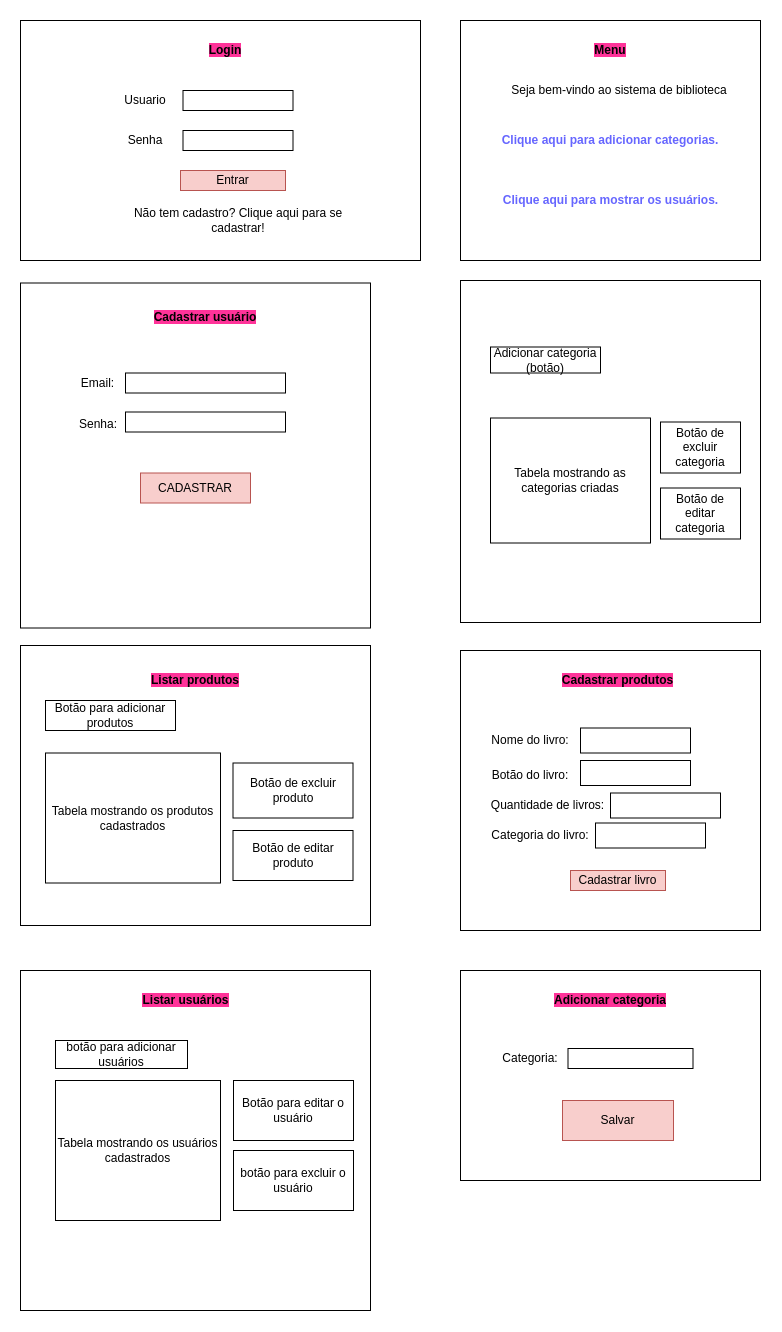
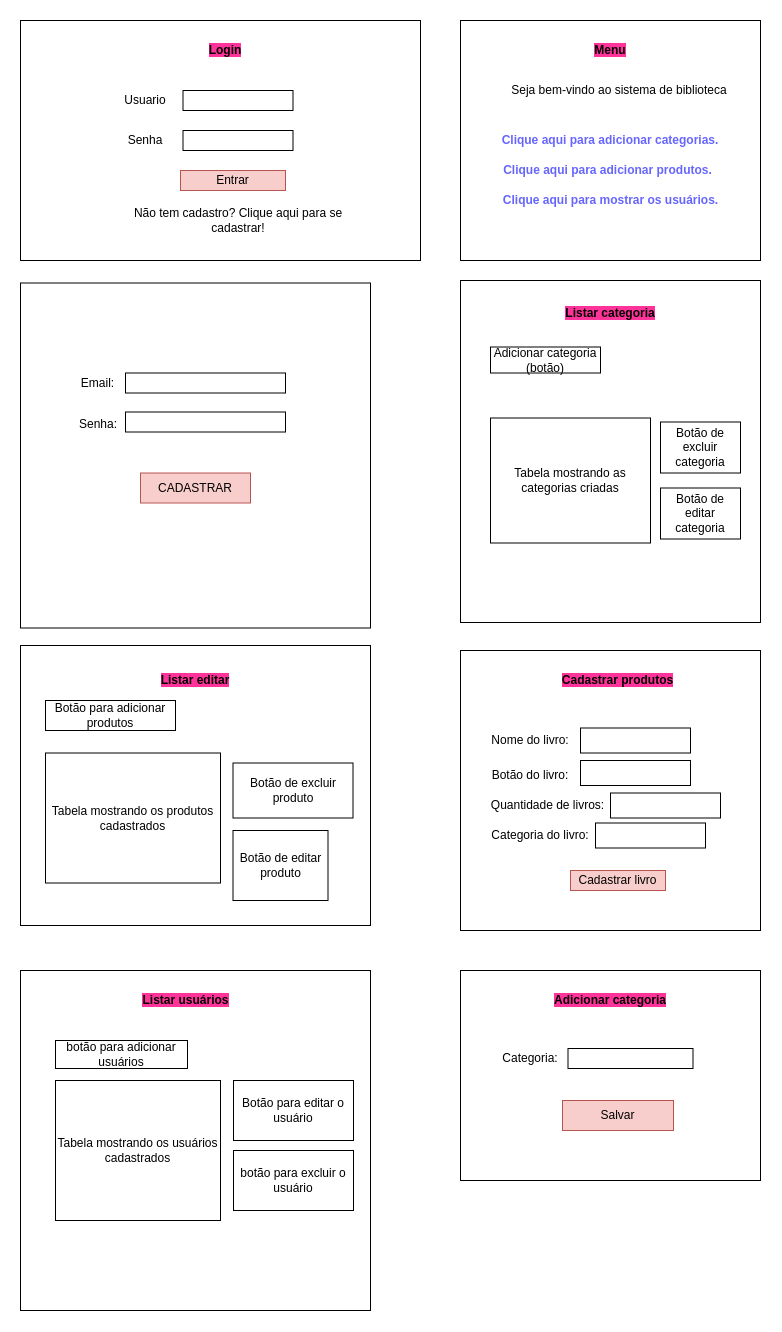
node "Clique aqui para adicionar produtos.": added
node "Listar categoria": added
node "Cadastrar usuário": removed
node "Listar produtos": label "Listar produtos" -> "Listar editar"
node "Botão de editar produto": size 120x50 -> 95x70
node "Salvar": size 111x40 -> 111x30
